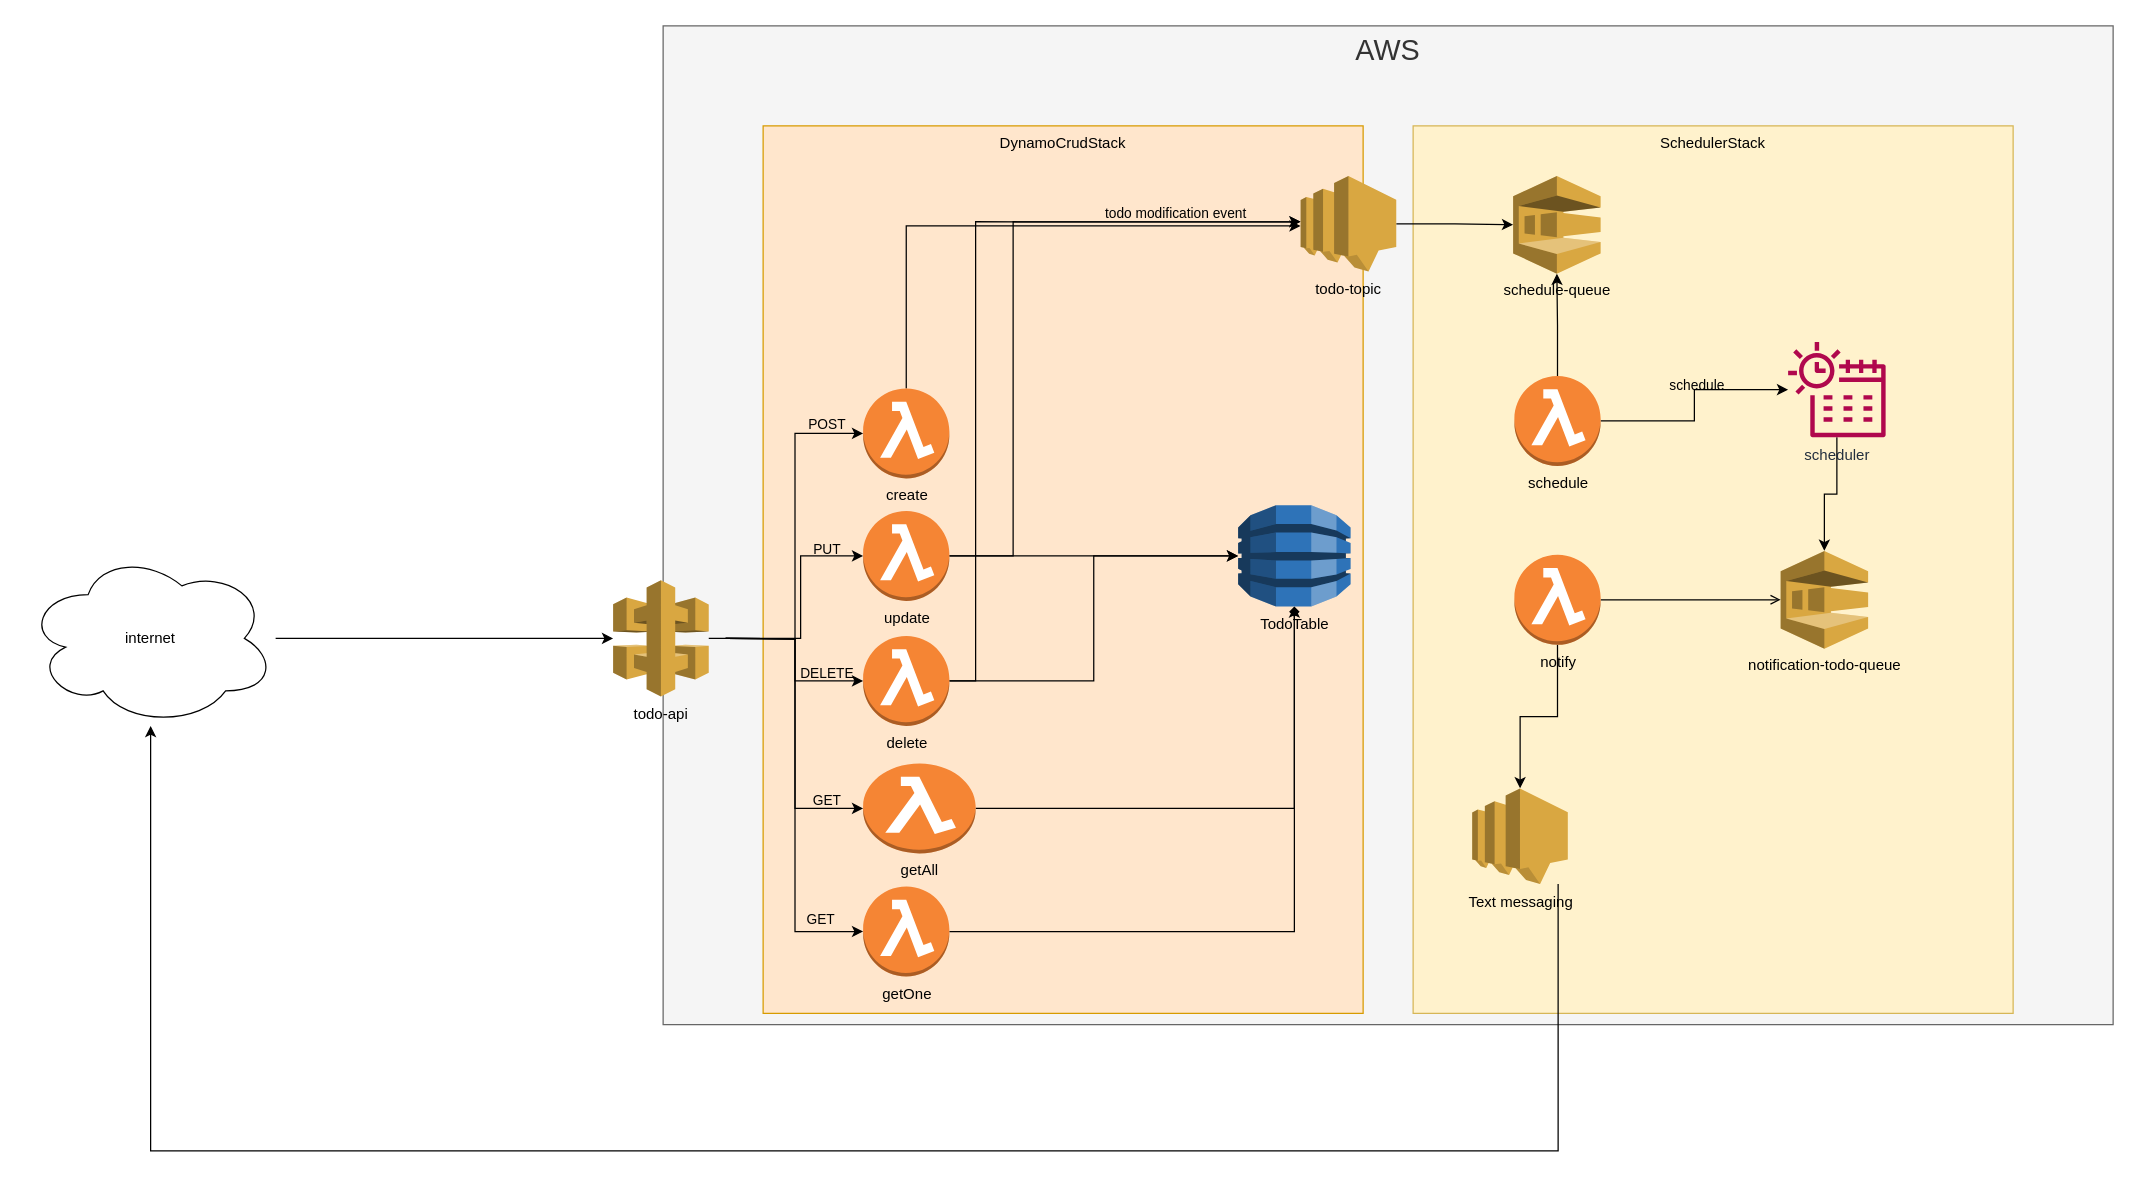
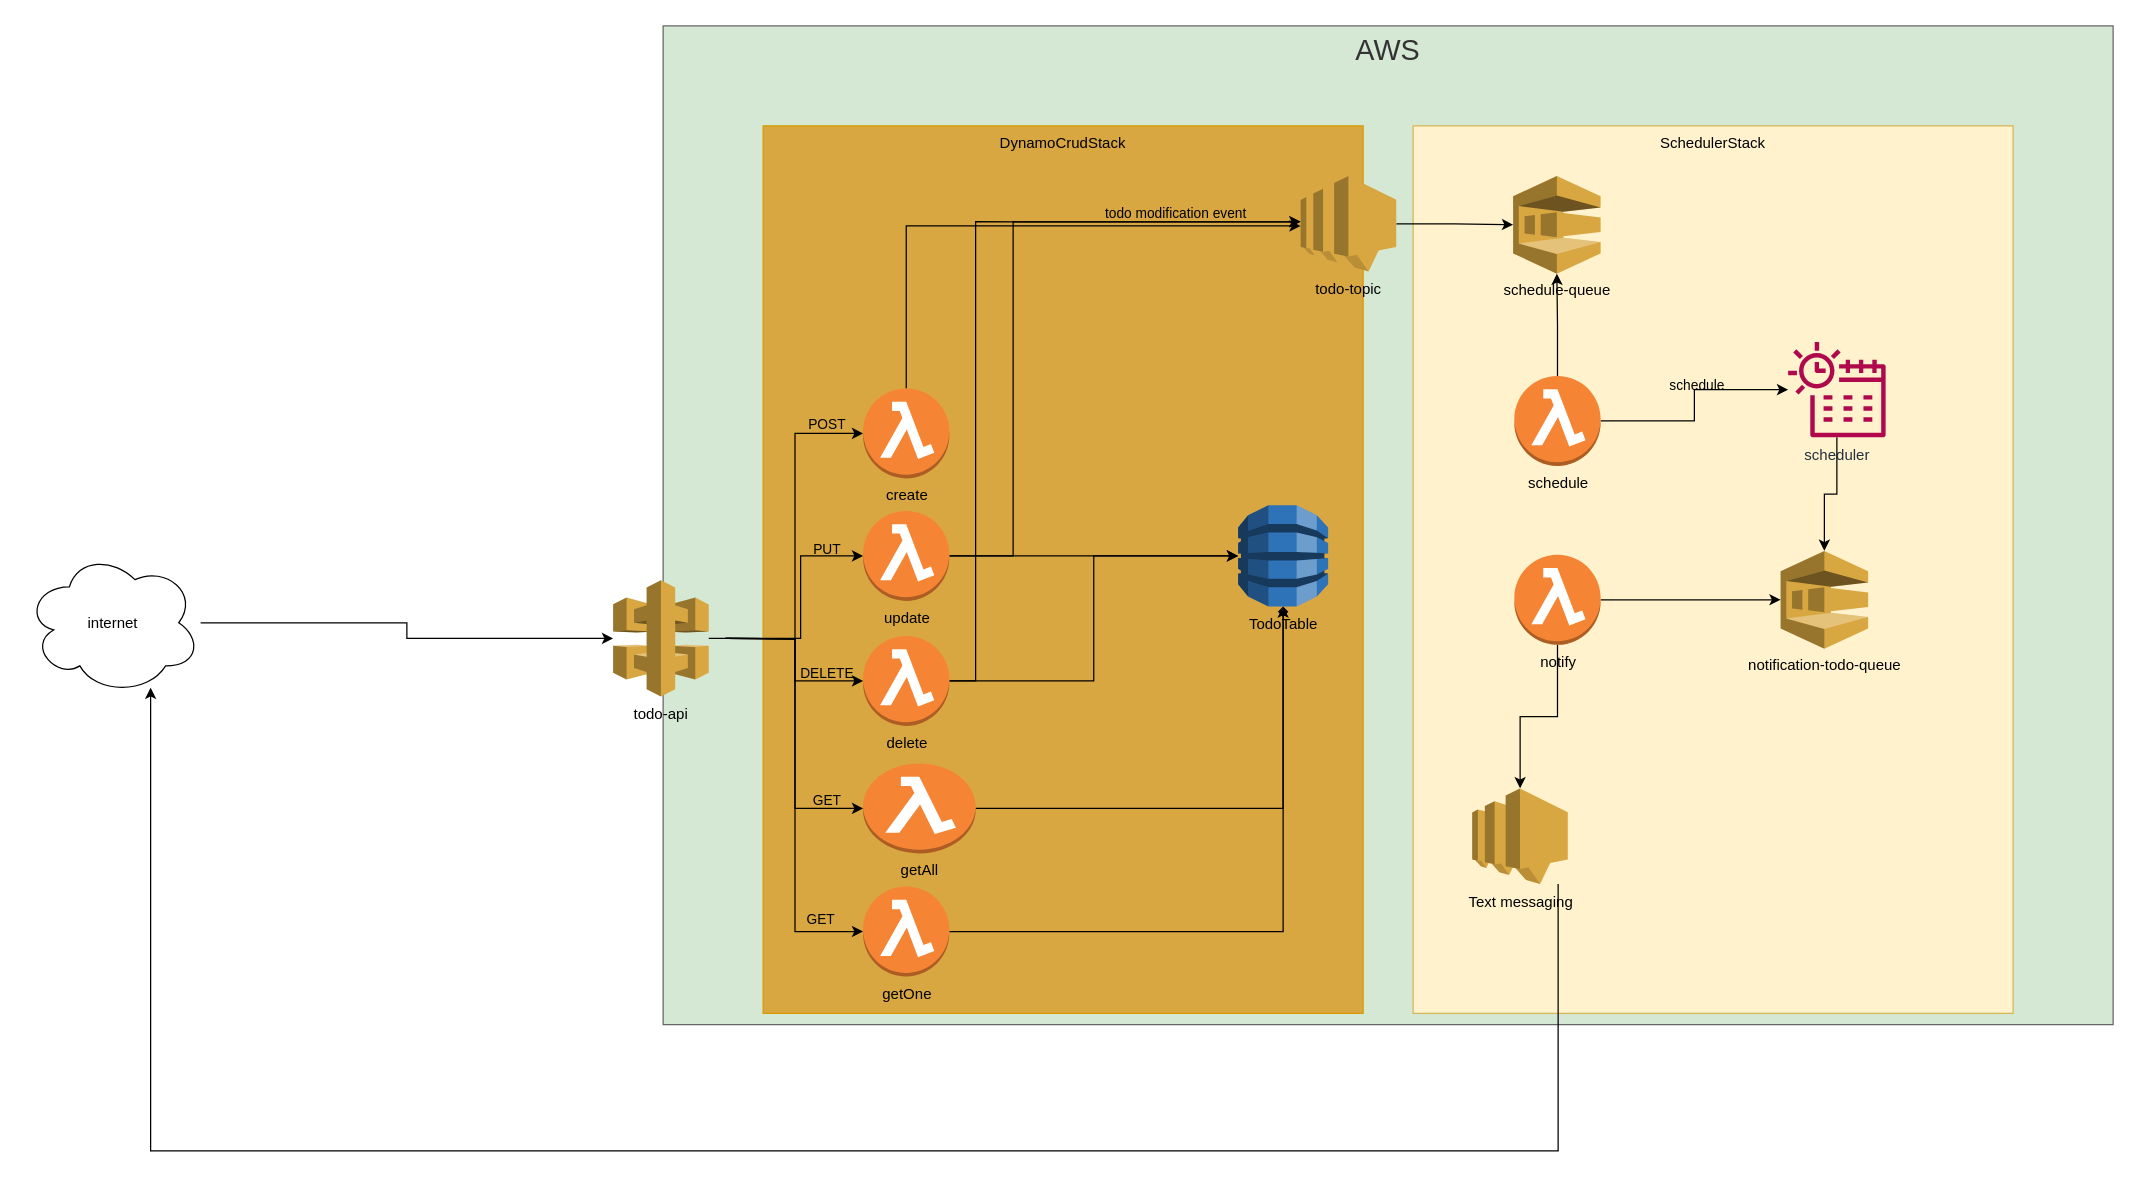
node "AWS": fillcolor #f5f5f5 -> #d5e8d4
node "TodoTable": size 113x101 -> 90x101
node "DynamoCrudStack": fillcolor #ffe6cc -> #d9a741
edge "notify" -> "notification-todo-queue": arrowhead open -> classic
node "internet": size 250x175 -> 175x144
